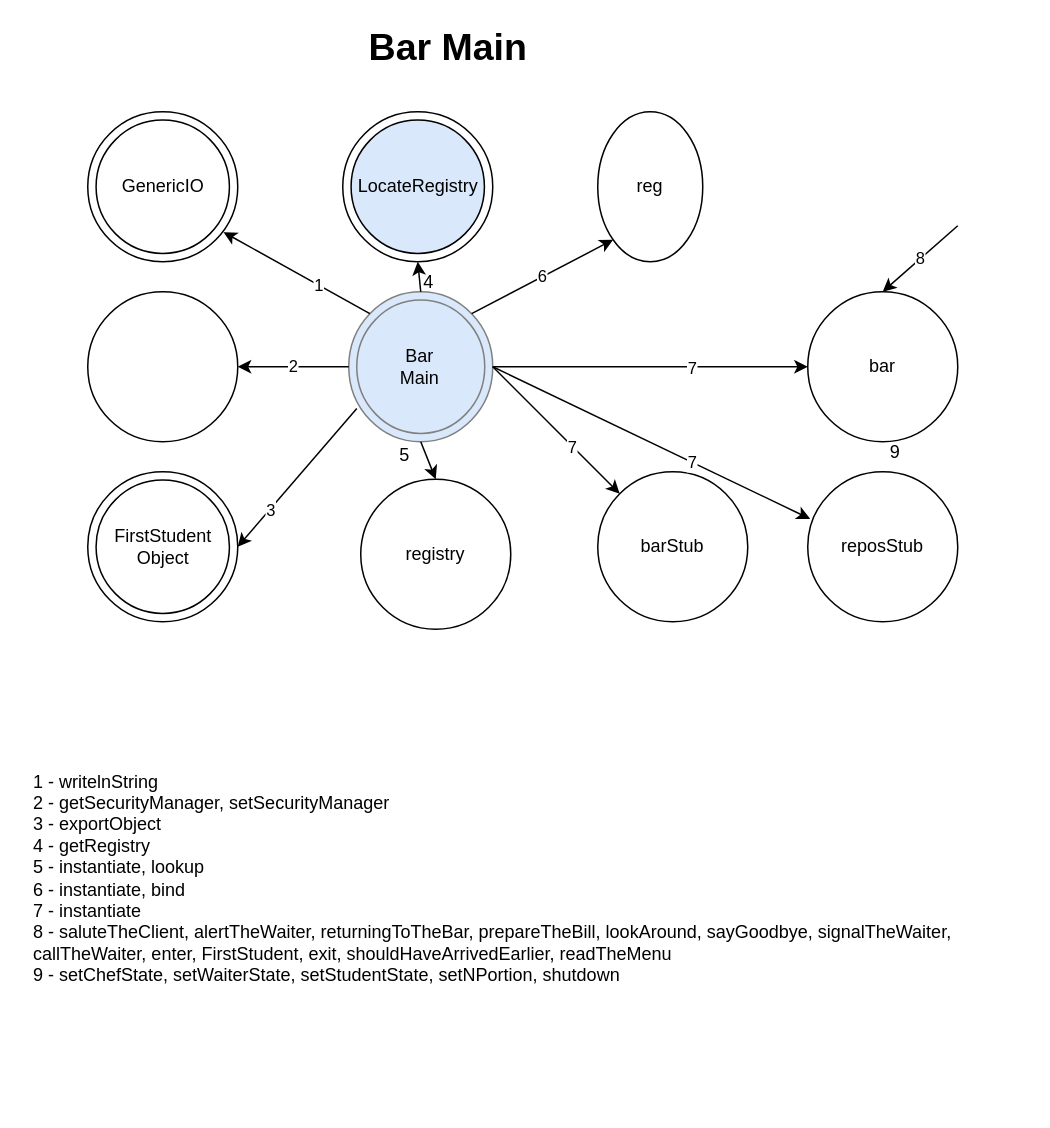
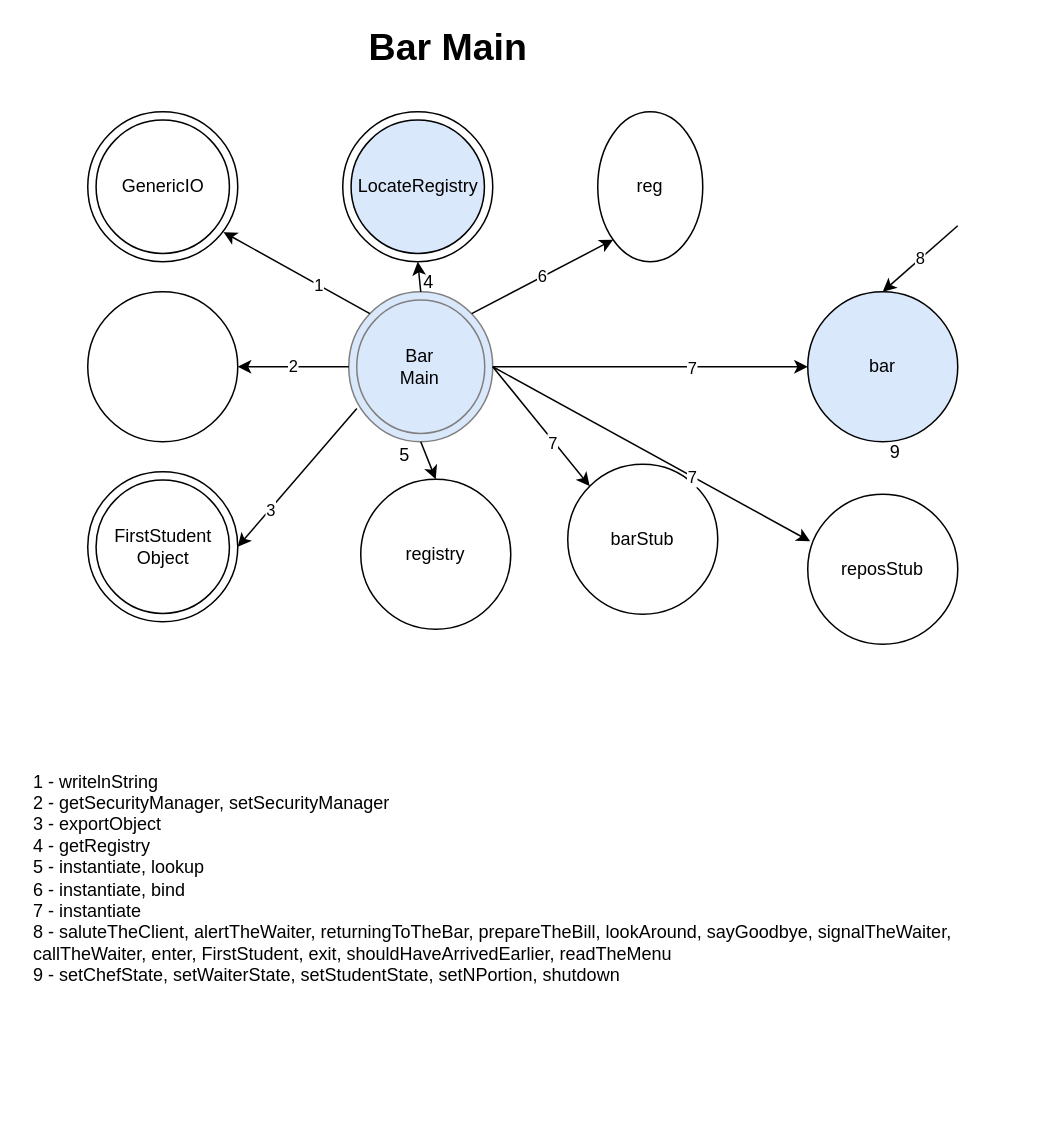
node "bar": fillcolor #ffffff -> #dae8fc
node "barStub": moved (673, 547) -> (643, 539)
node "reposStub": moved (883, 547) -> (883, 569)
